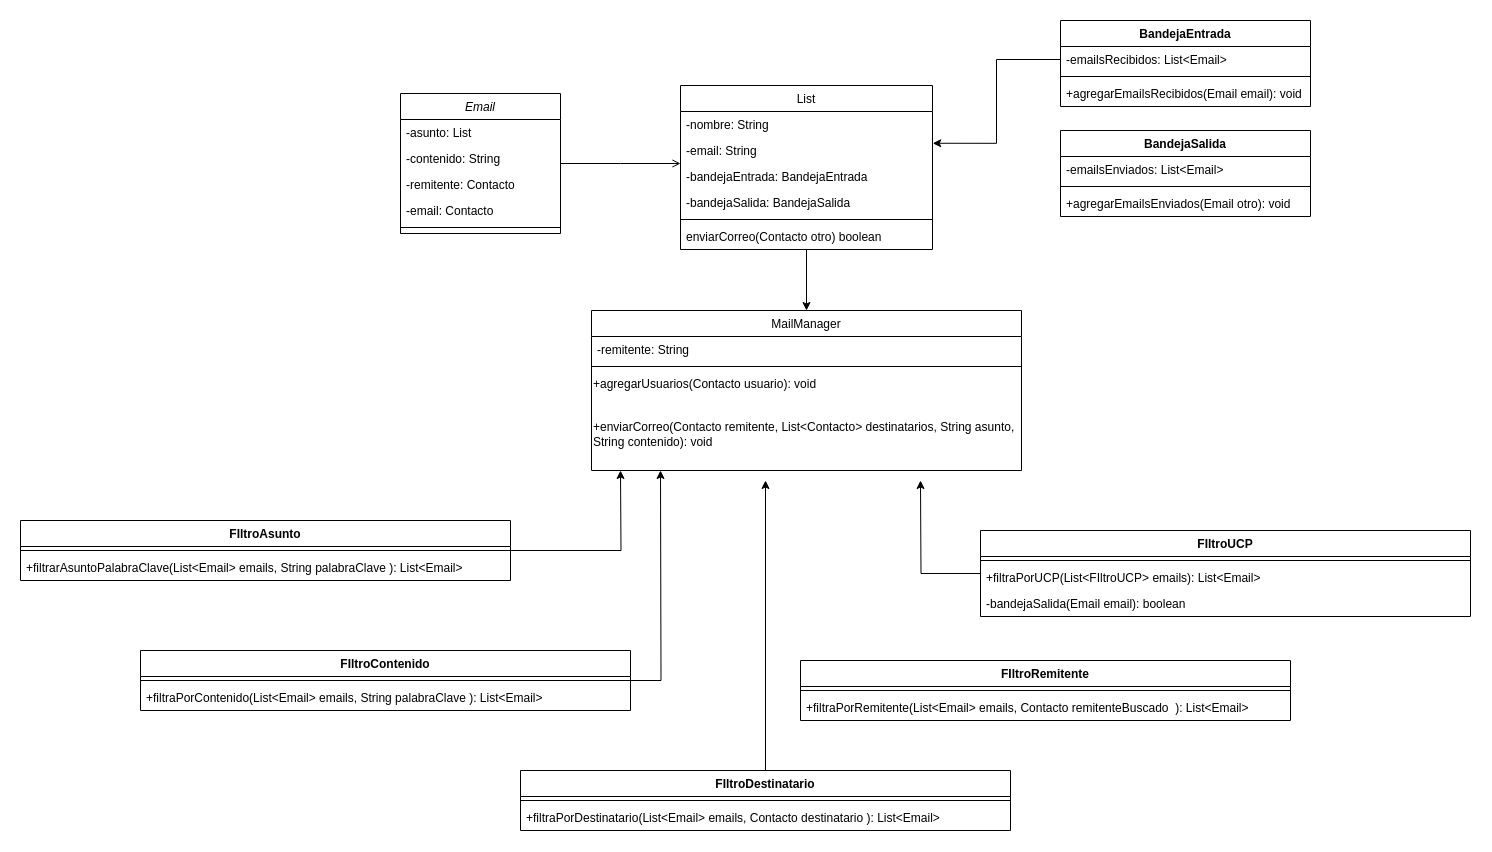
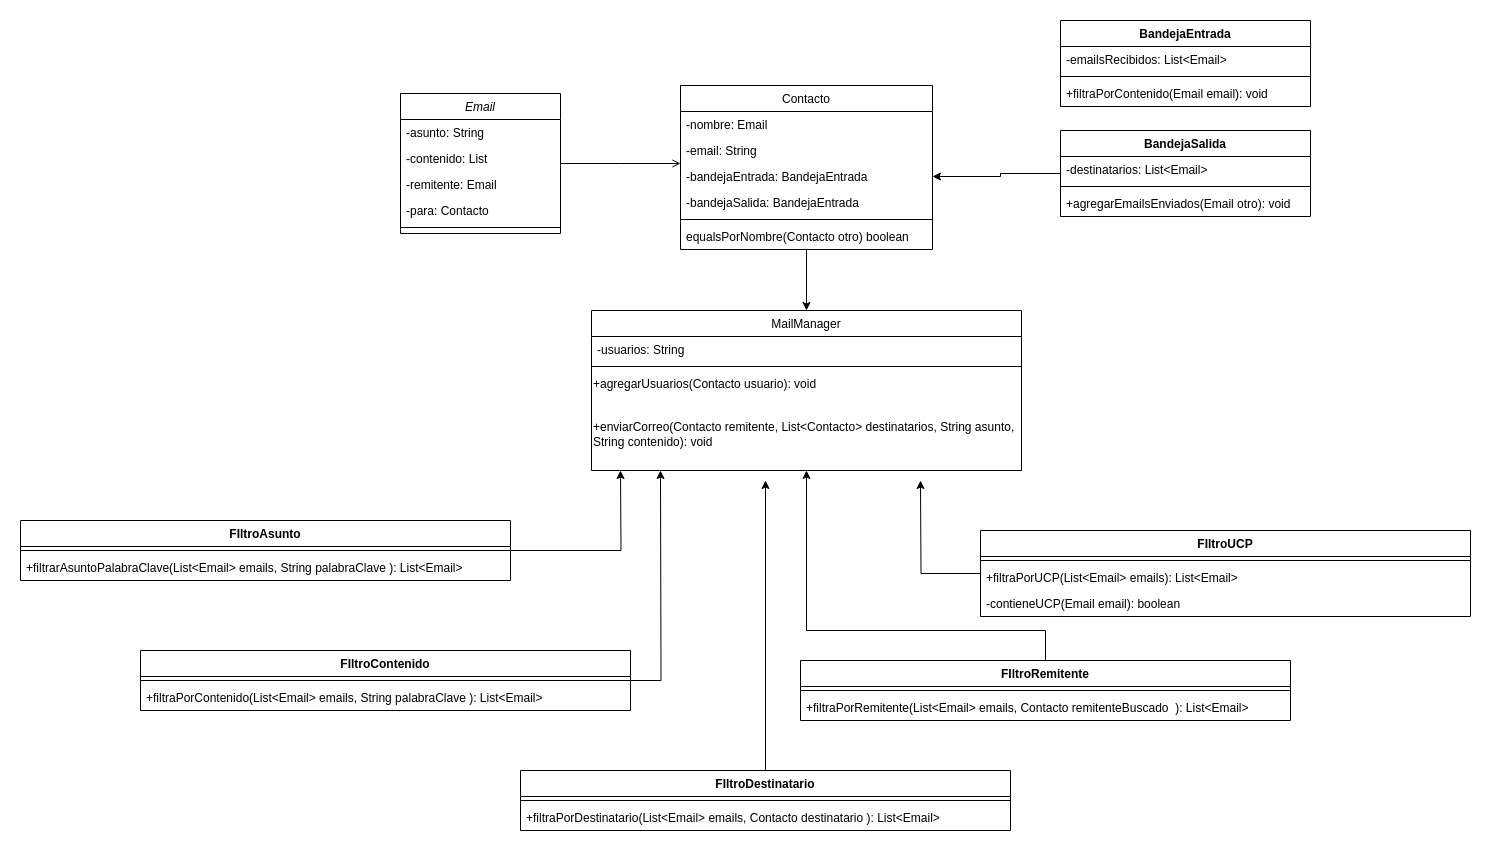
node "List": label "List" -> "Contacto"
edge "-emailsRecibidos: List<Email>" -> "-email: String": removed
node "+agregarEmailsRecibidos(Email email): void": label "+agregarEmailsRecibidos(Email email): void" -> "+filtraPorContenido(Email email): void"
node "-nombre: String": label "-nombre: String" -> "-nombre: Email"
node "-asunto: List": label "-asunto: List" -> "-asunto: String"
node "-contenido: String": label "-contenido: String" -> "-contenido: List"
node "-emailsEnviados: List<Email>": label "-emailsEnviados: List<Email>" -> "-destinatarios: List<Email>"
edge "BandejaSalida" -> "-bandejaEntrada: BandejaEntrada": added
node "-remitente: Contacto": label "-remitente: Contacto" -> "-remitente: Email"
node "-bandejaSalida: BandejaSalida": label "-bandejaSalida: BandejaSalida" -> "-bandejaSalida: BandejaEntrada"
node "-email: Contacto": label "-email: Contacto" -> "-para: Contacto"
node "enviarCorreo(Contacto otro) boolean": label "enviarCorreo(Contacto otro) boolean" -> "equalsPorNombre(Contacto otro) boolean"
node "-remitente: String": label "-remitente: String" -> "-usuarios: String"
node "+filtraPorUCP(List<FIltroUCP> emails): List<Email>": label "+filtraPorUCP(List<FIltroUCP> emails): List<Email>" -> "+filtraPorUCP(List<Email> emails): List<Email>"
node "-bandejaSalida(Email email): boolean": label "-bandejaSalida(Email email): boolean" -> "-contieneUCP(Email email): boolean"
edge "FIltroRemitente" -> "MailManager": added
